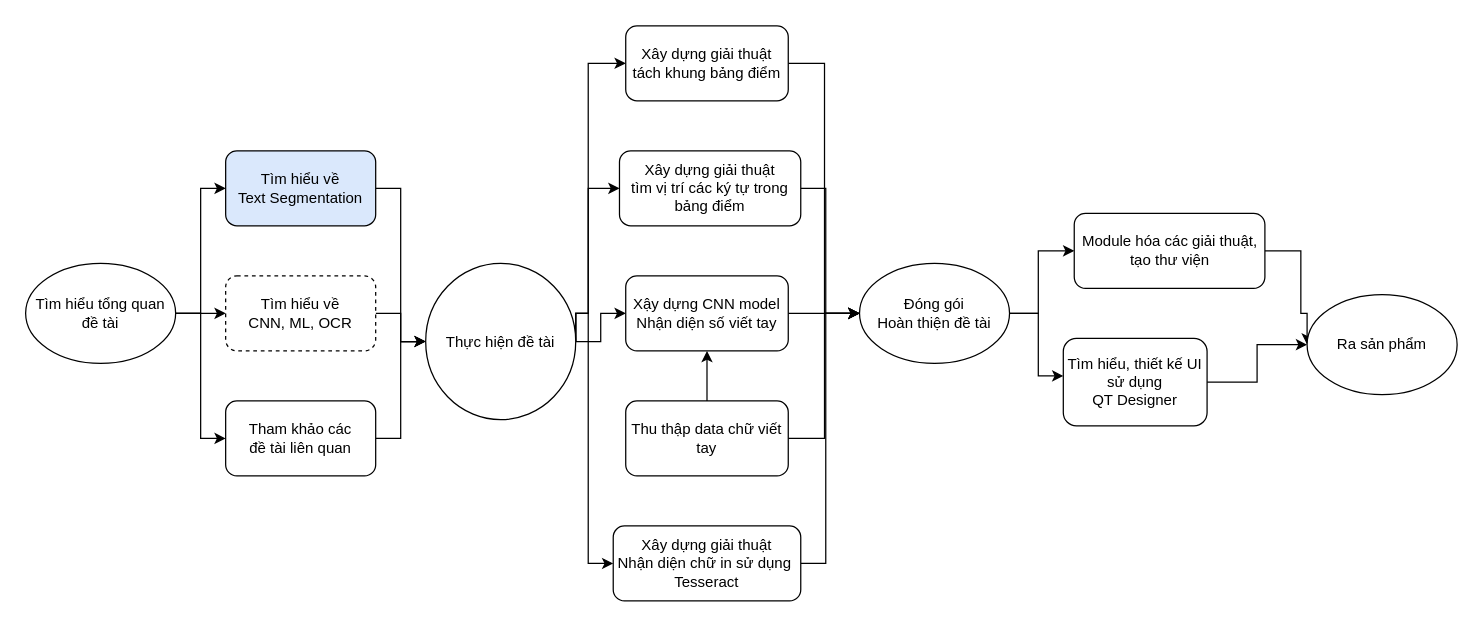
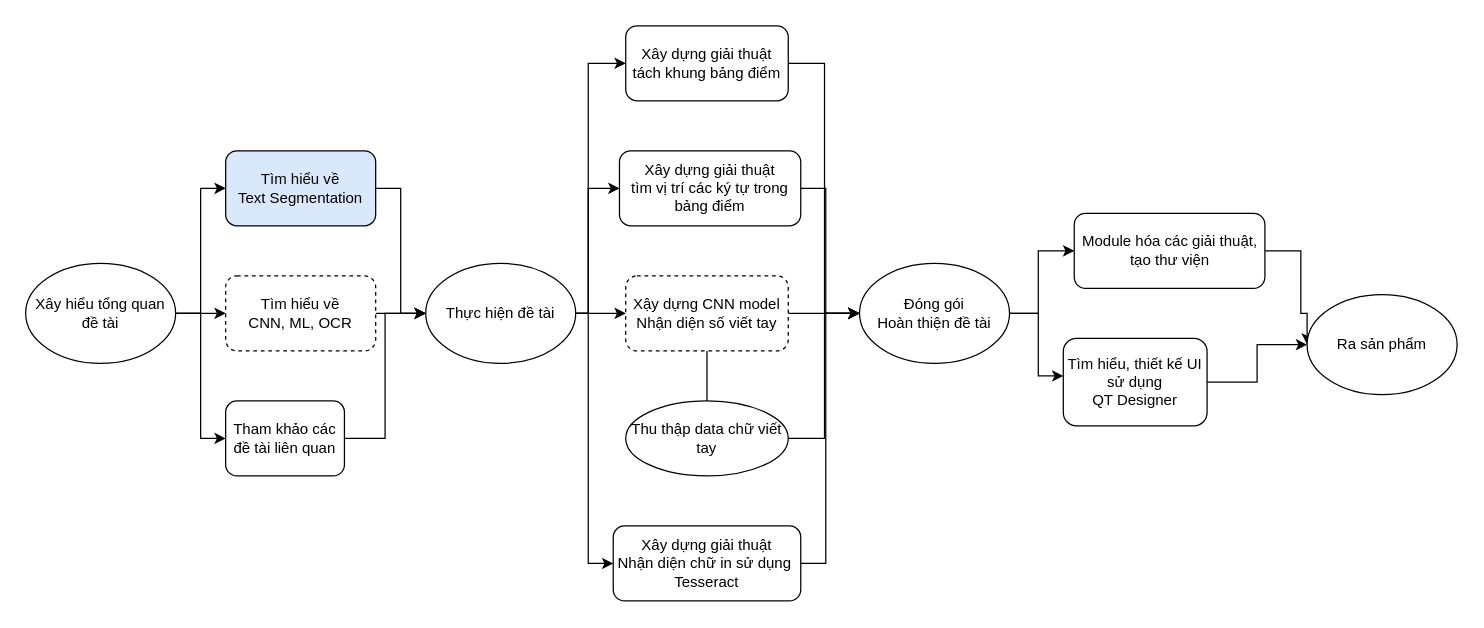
node "Tìm hiểu tổng quan đề tài": label "Tìm hiểu tổng quan đề tài" -> "Xây hiểu tổng quan đề tài"
node "Xậy dựng CNN model Nhận diện số viết tay": style solid -> dashed
node "Thực hiện đề tài": size 150x156 -> 150x100
edge "Thu thập data chữ viết tay" -> "Xậy dựng CNN model Nhận diện số viết tay": arrowhead classic -> none
node "Tham khảo các đề tài liên quan": size 150x75 -> 119x75
node "Thu thập data chữ viết tay": shape rounded rectangle -> ellipse
